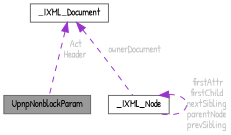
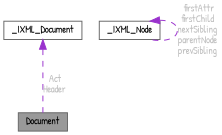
edge "_IXML_Node" -> "_IXML_Document": removed, label "ownerDocument"
node "UpnpNonblockParam": label "UpnpNonblockParam" -> "Document"
